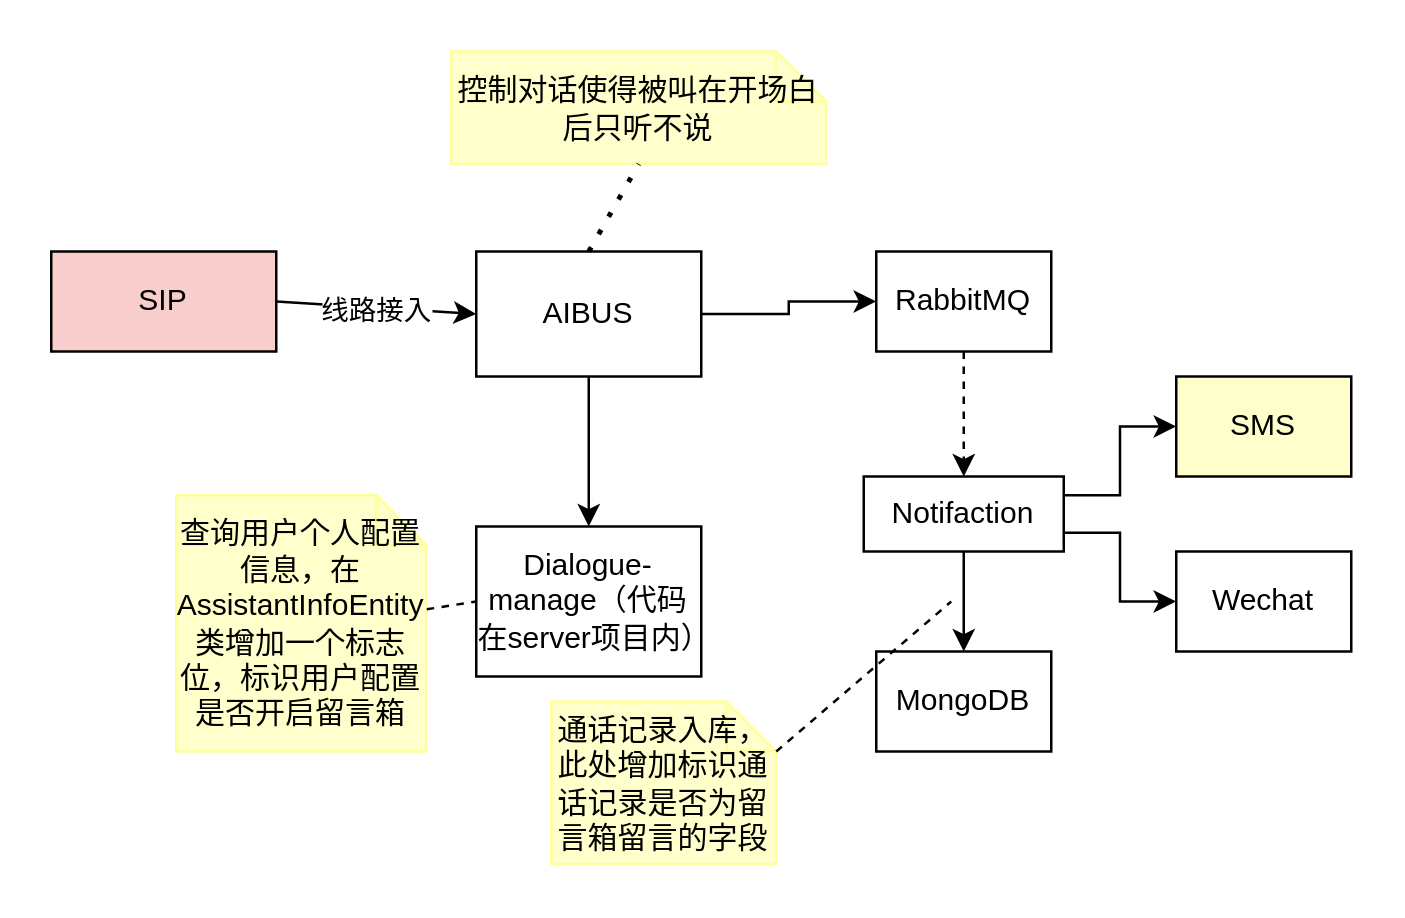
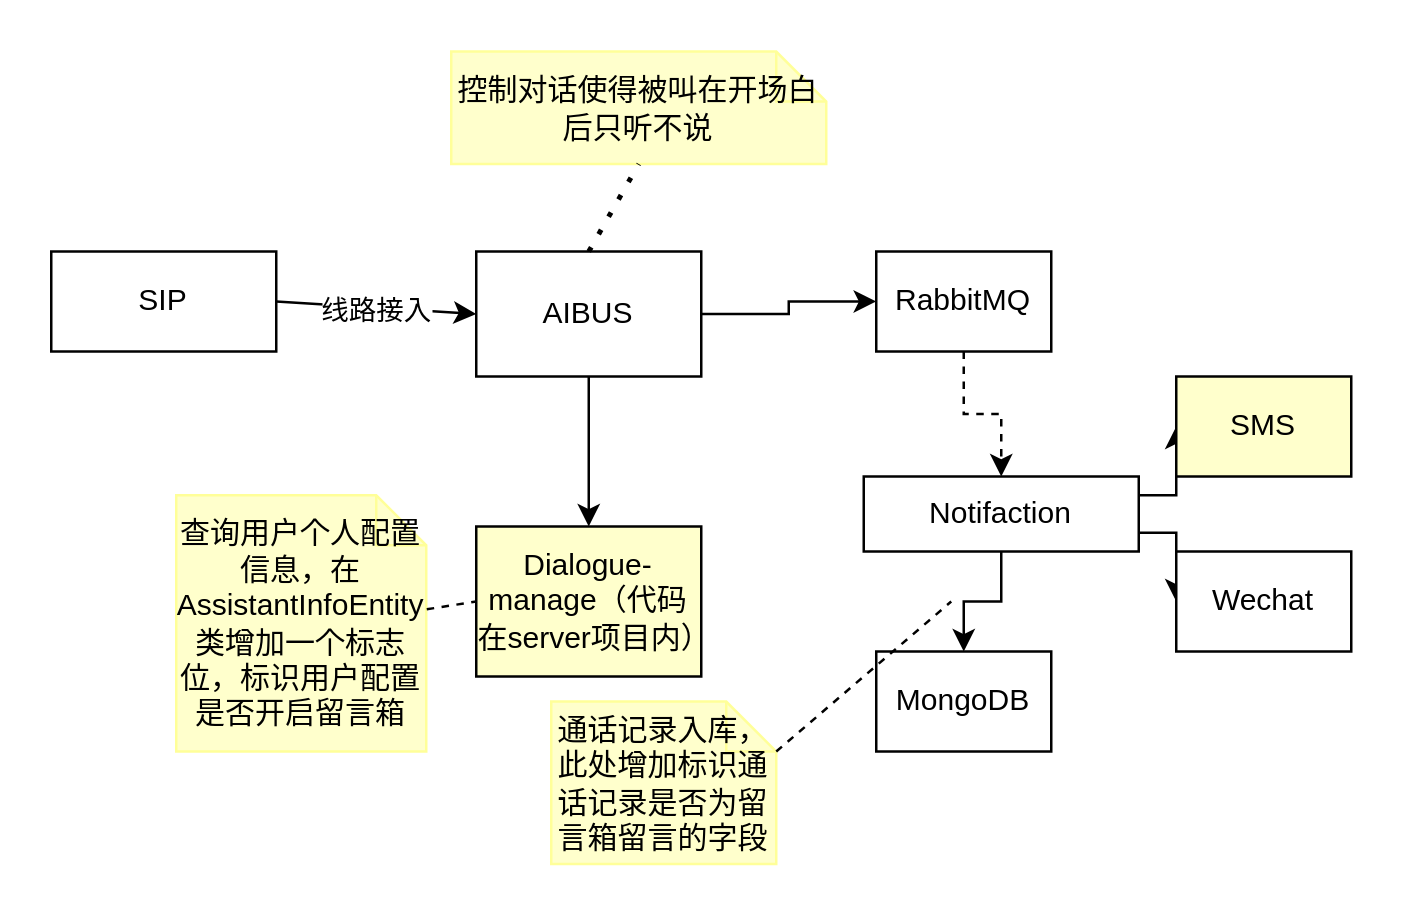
node "SIP": fillcolor #f8cecc -> #ffffff
node "Notifaction": size 200x75 -> 275x75
node "Dialogue-manage（代码在server项目内）": fillcolor #ffffff -> #ffffcc
